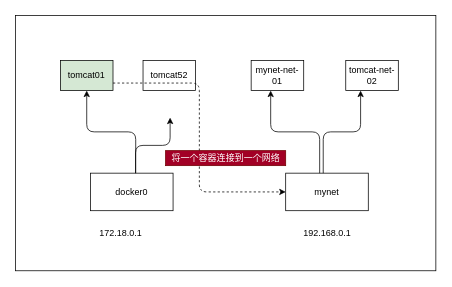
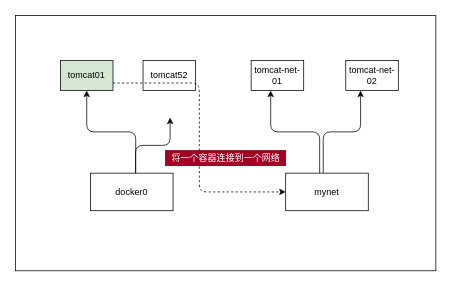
node "mynet-net-01": label "mynet-net-01" -> "tomcat-net-01"
node "172.18.0.1": removed
node "192.168.0.1": removed
